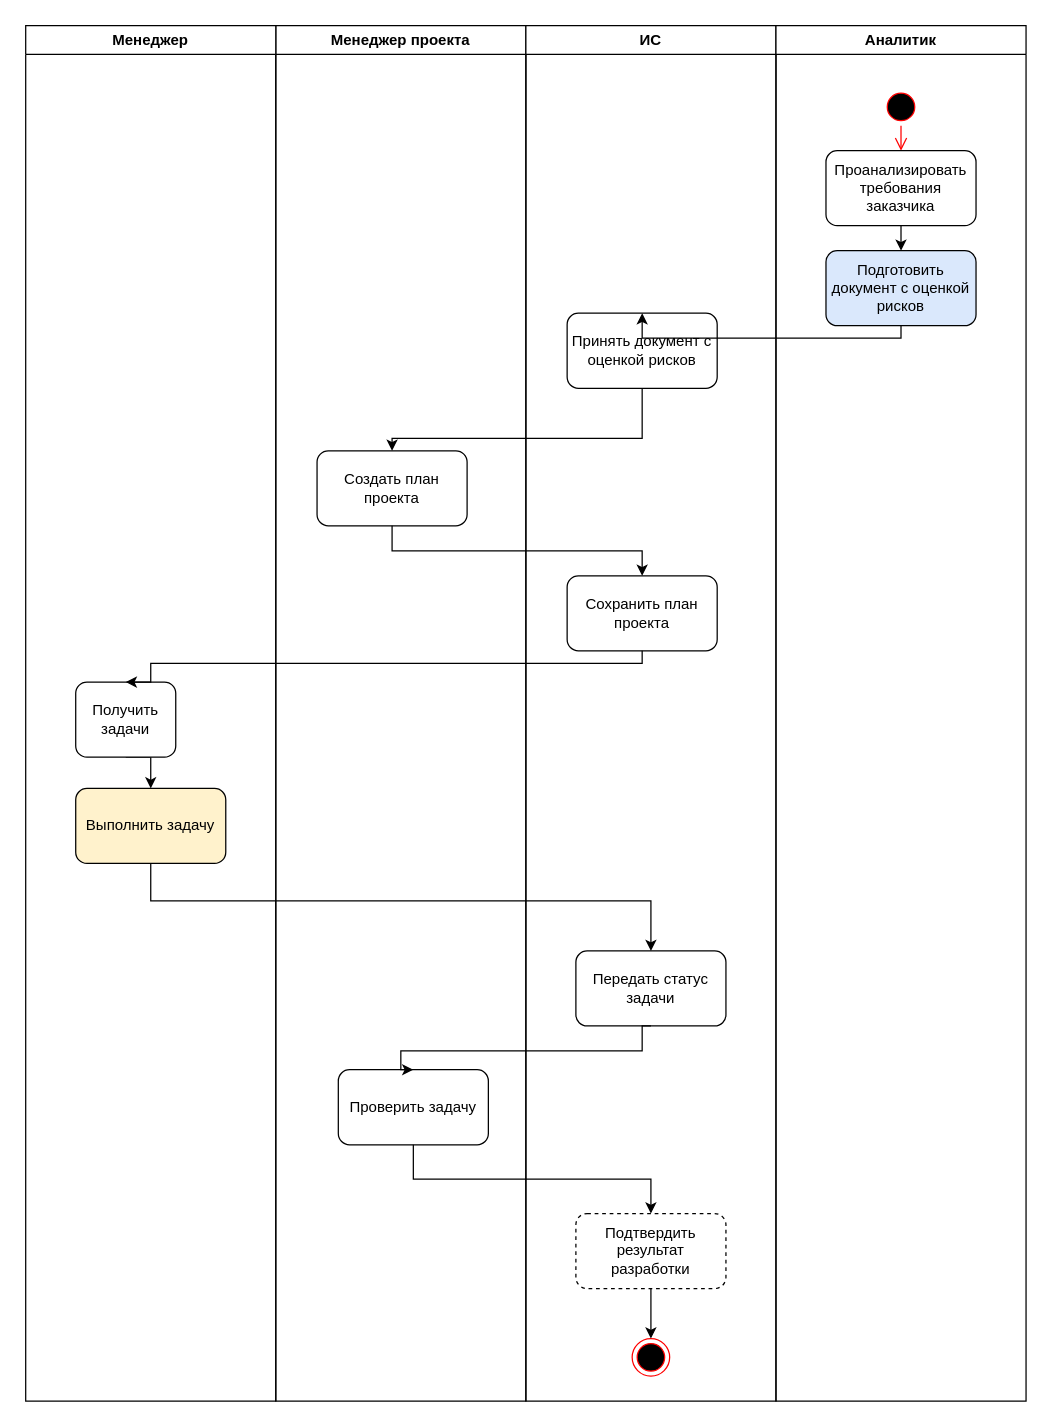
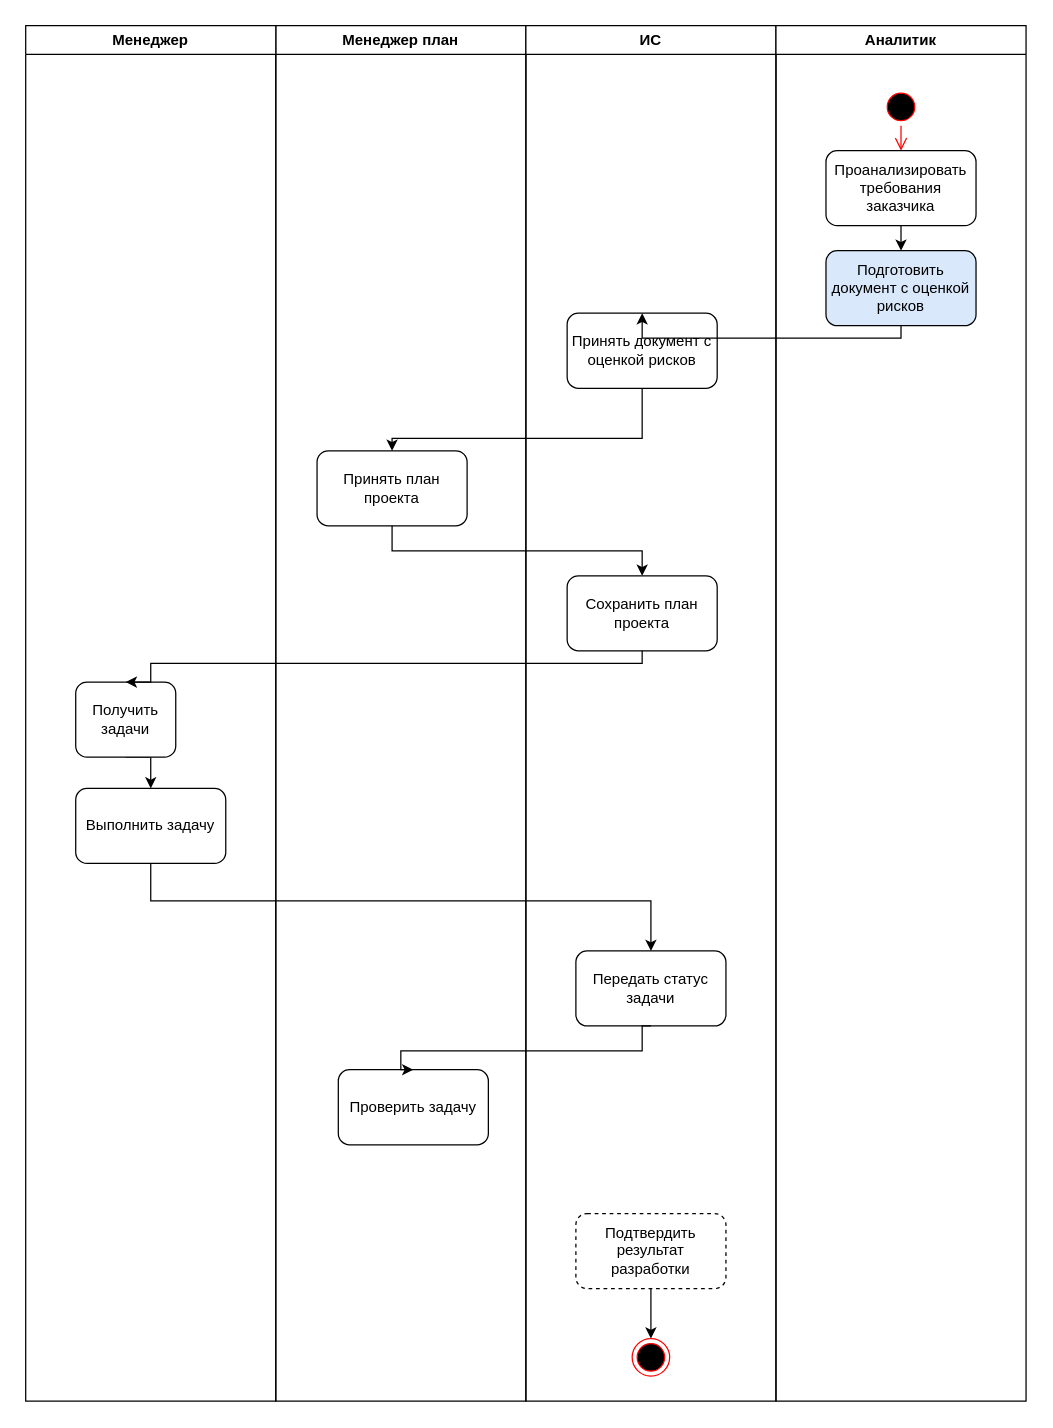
node "Менеджер проекта": label "Менеджер проекта" -> "Менеджер план"
node "Создать план проекта": label "Создать план проекта" -> "Принять план проекта"
node "Выполнить задачу": fillcolor #fff2cc -> #ffffff
edge "Проверить задачу" -> "Подтвердить результат разработки": removed
